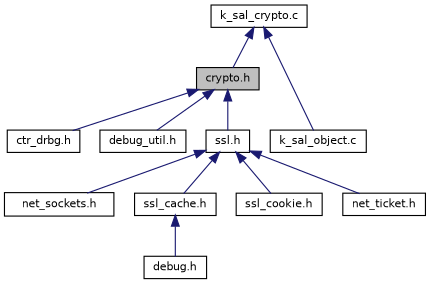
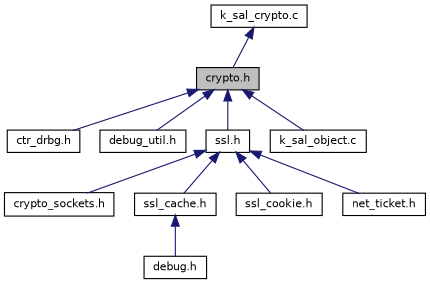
edge "k_sal_object.c" -> "k_sal_crypto.c": now "k_sal_object.c" -> "crypto.h"
node "net_sockets.h": label "net_sockets.h" -> "crypto_sockets.h"
